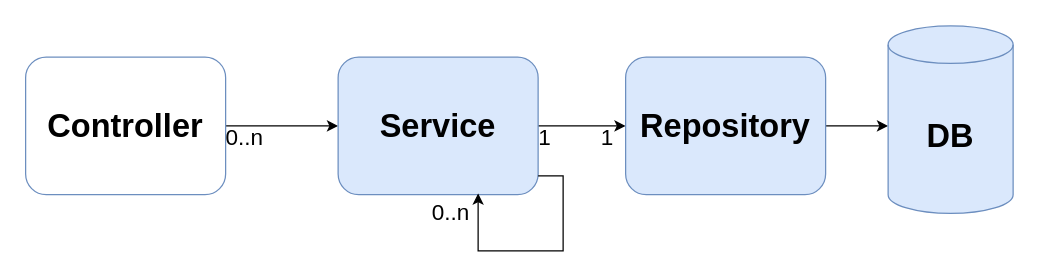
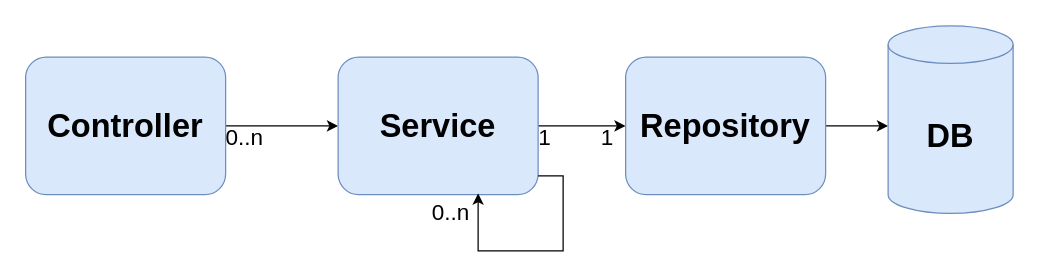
node "Controller": fillcolor #ffffff -> #dae8fc
